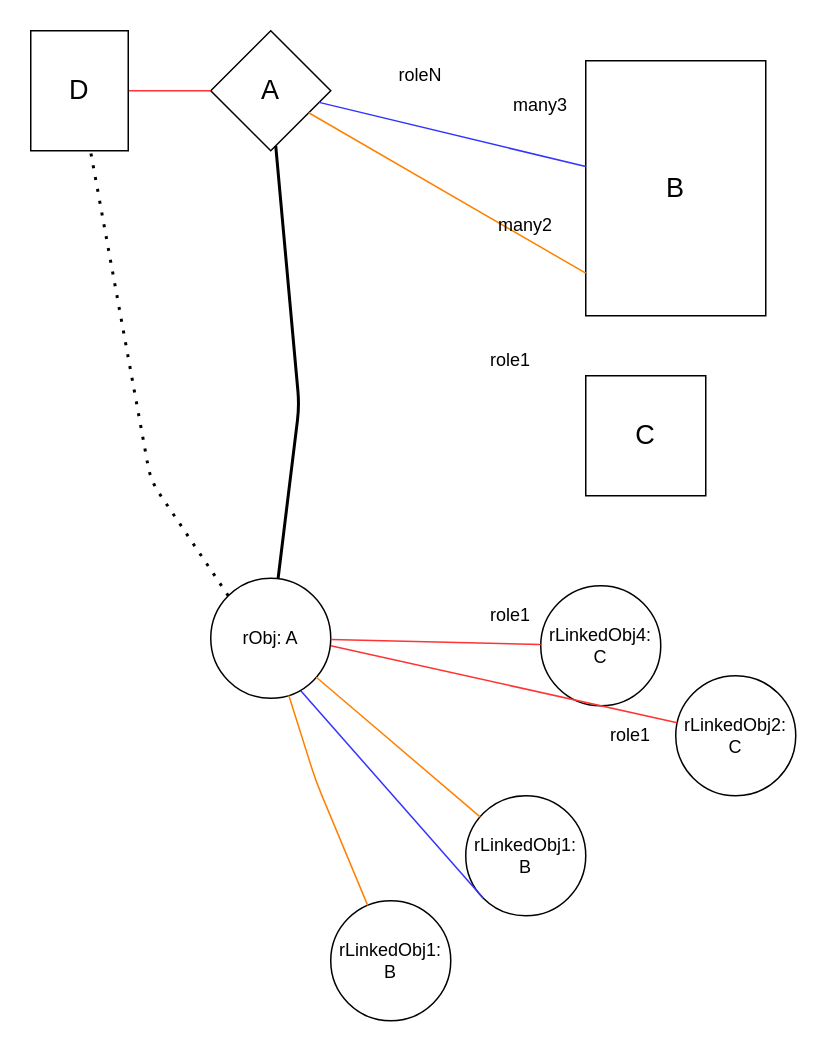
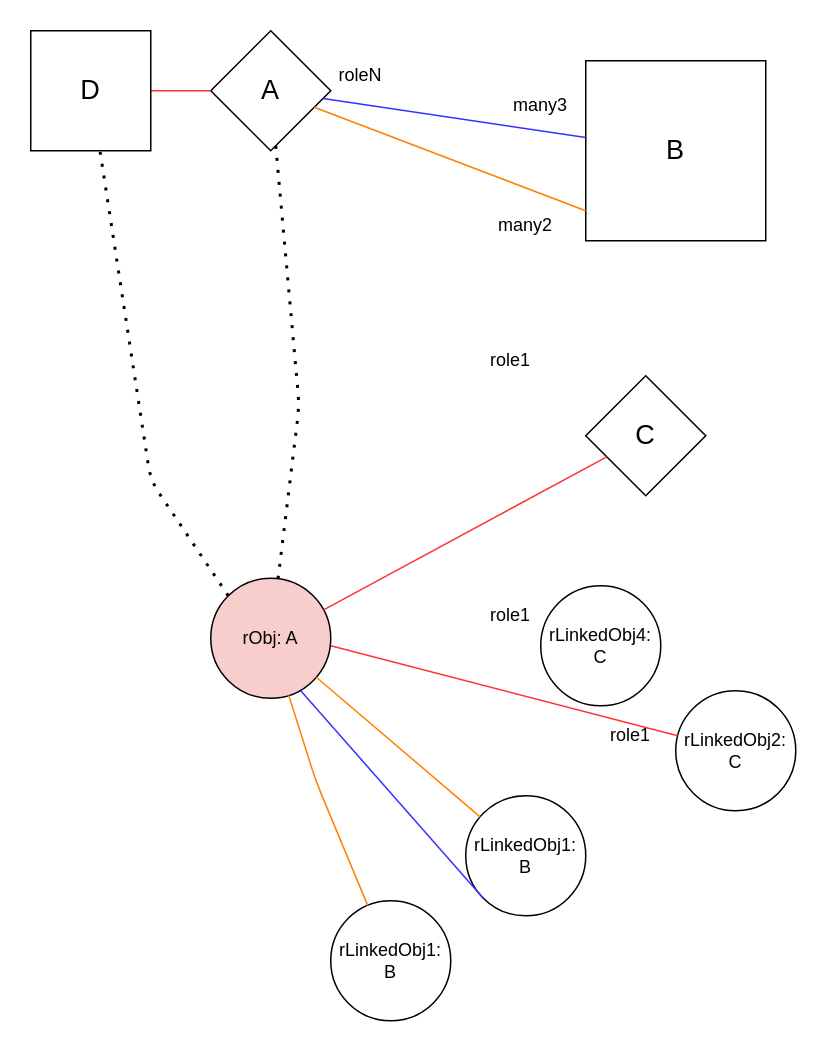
node "roleN": moved (421, 76) -> (361, 76)
node "D": size 98x120 -> 120x120
node "B": size 180x255 -> 180x180
edge "A" -- "rObj: A": style solid -> dashed
node "C": shape rectangle -> diamond
node "rObj: A": fillcolor #ffffff -> #f8cecc
edge "rObj: A" -- "rLinkedObj4: C": now "rObj: A" -- "C"
node "rLinkedObj2: C": moved (736, 736) -> (736, 751)
